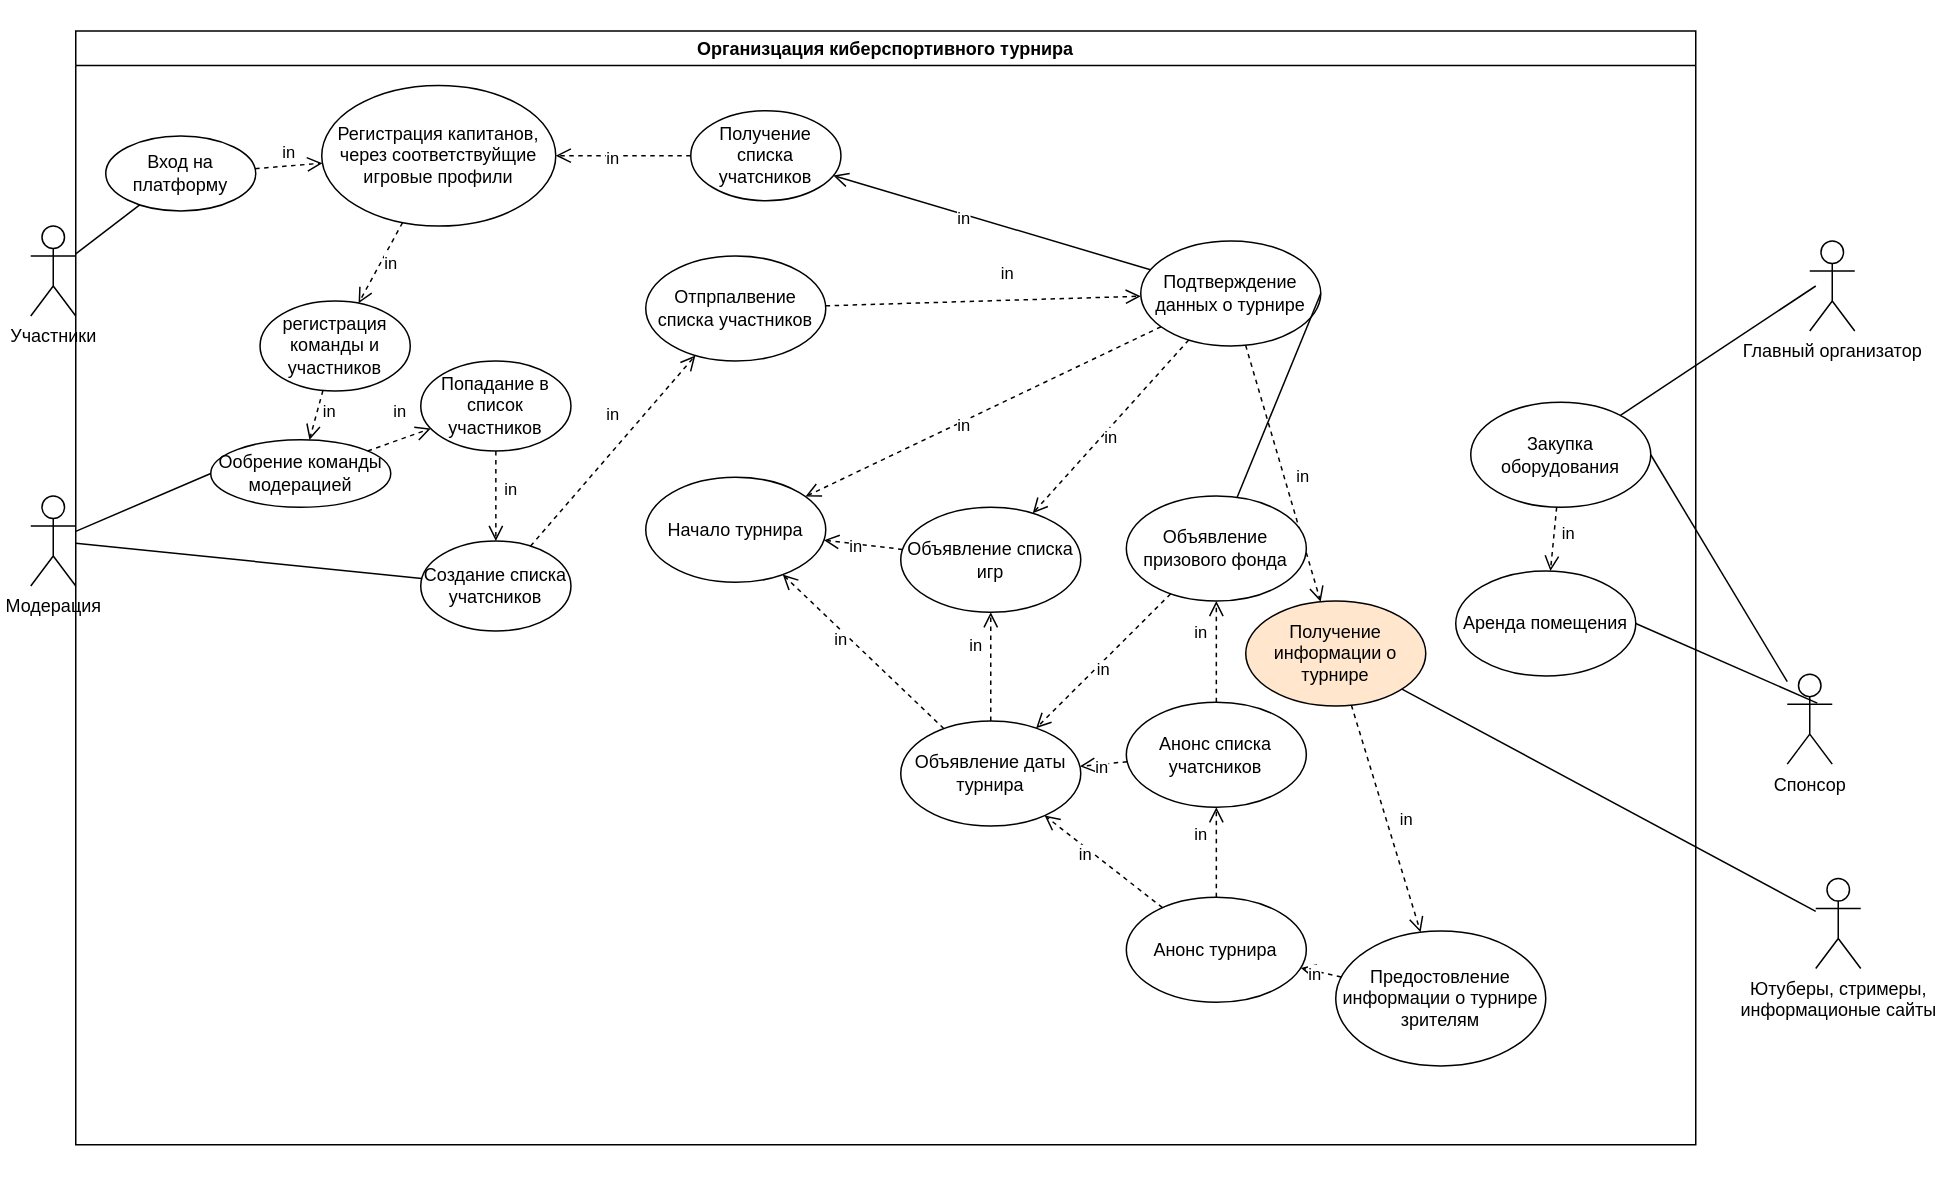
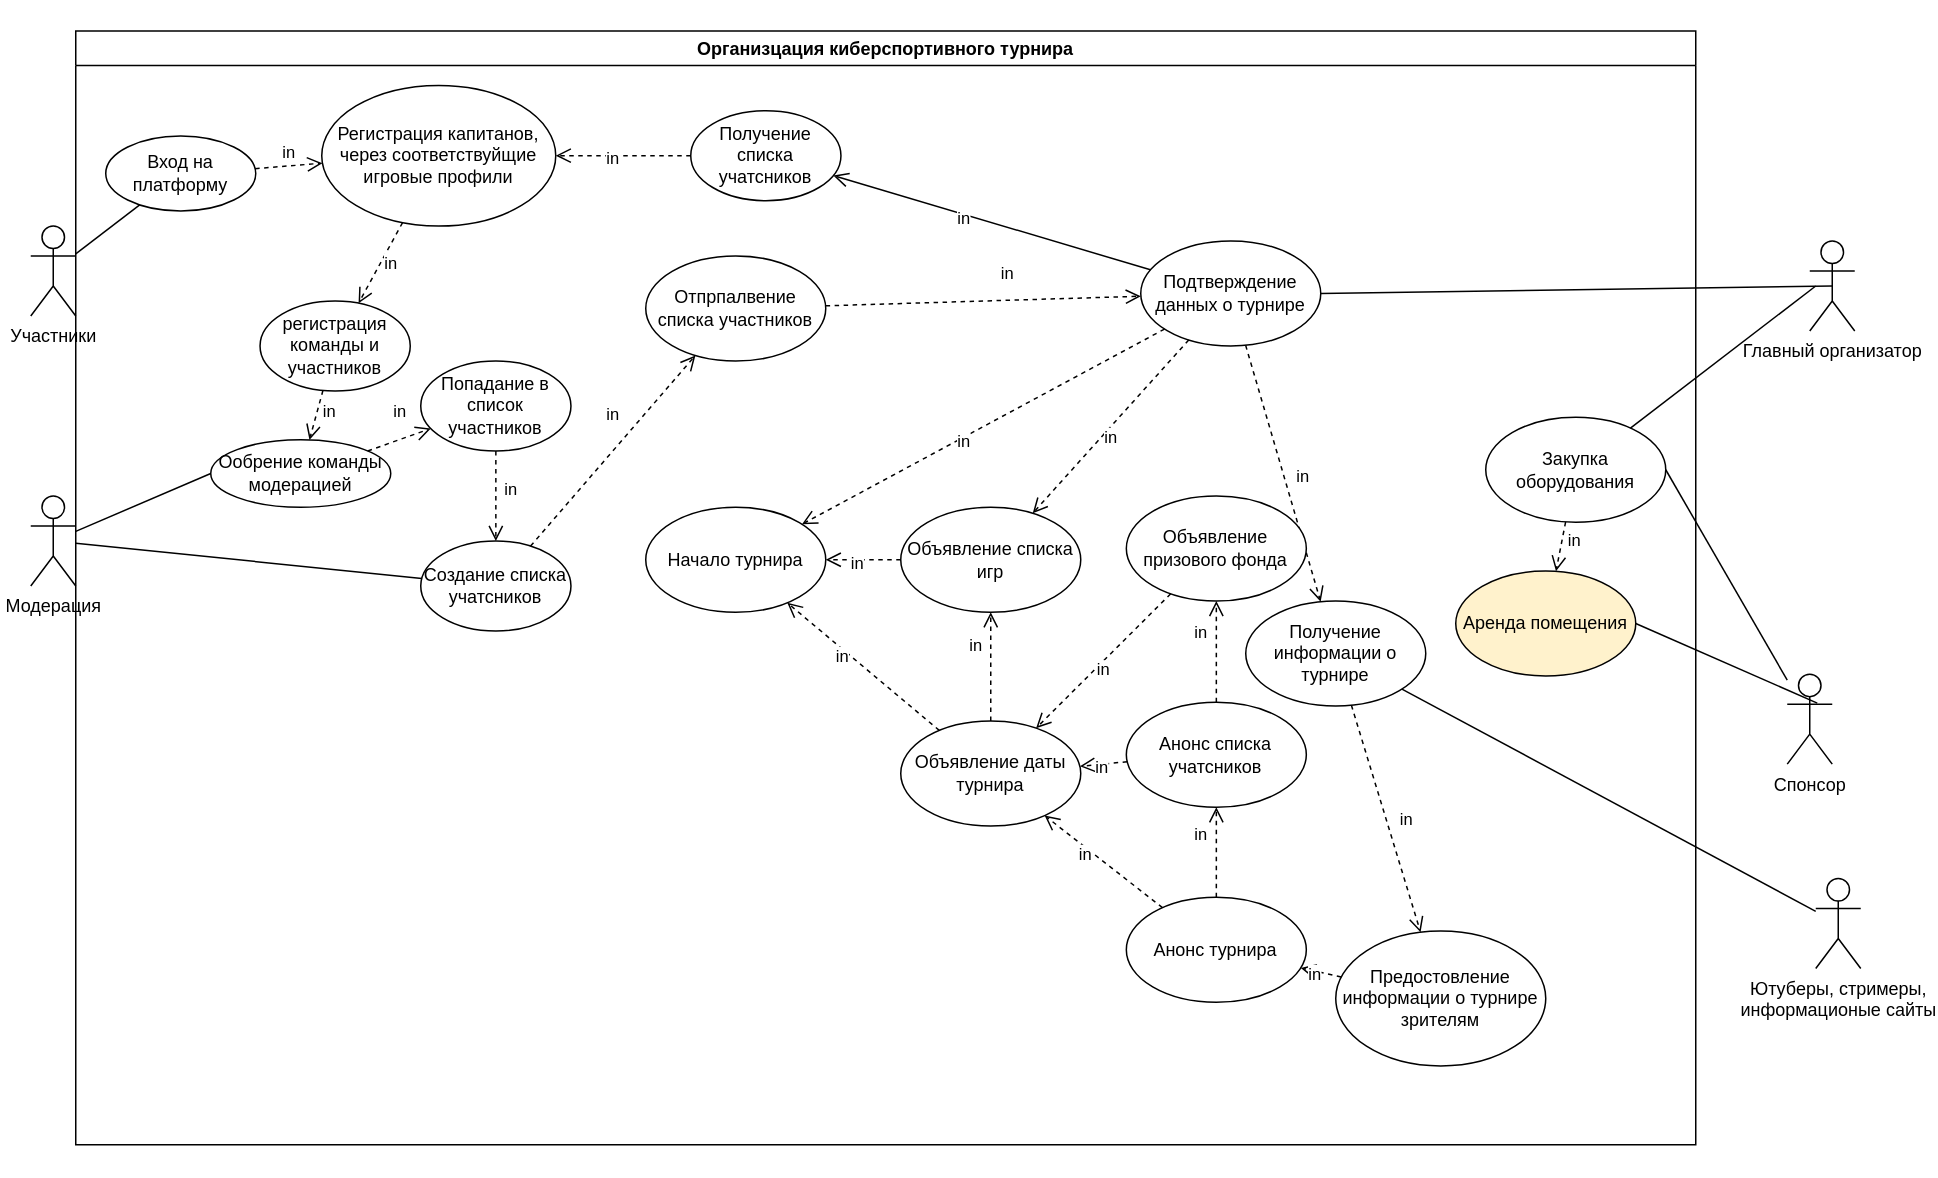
edge "Подтверждение данных о турнире" -- "Объявление призового фонда": now "Подтверждение данных о турнире" -- "Главный организатор"
node "Закупка оборудования": moved (1561, 455) -> (1576, 470)
node "Начало турнира": moved (736, 530) -> (736, 560)
node "Аренда помещения": fillcolor #ffffff -> #fff2cc
node "Получение информации о турнире": fillcolor #ffe6cc -> #ffffff
